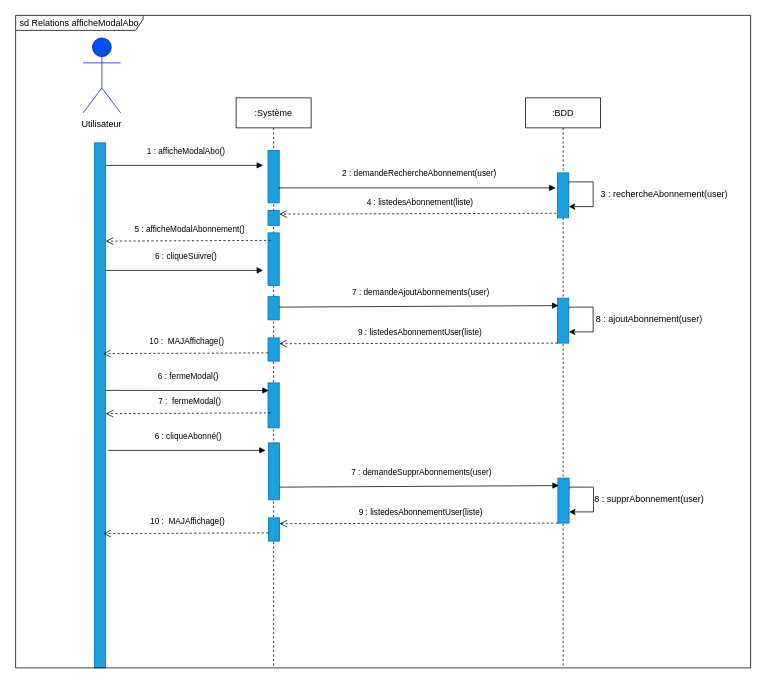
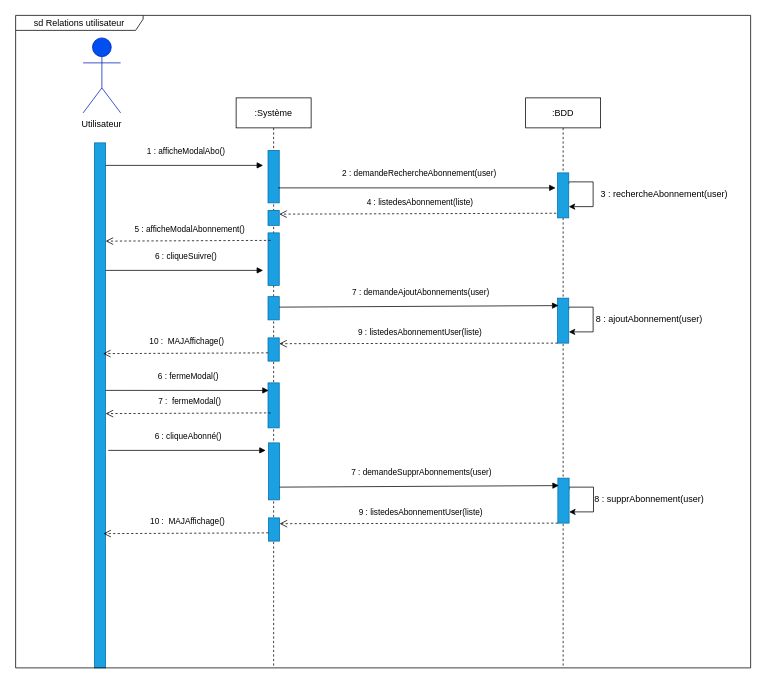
node "sd Relations afficheModalAbo": label "sd Relations afficheModalAbo" -> "sd Relations utilisateur"
